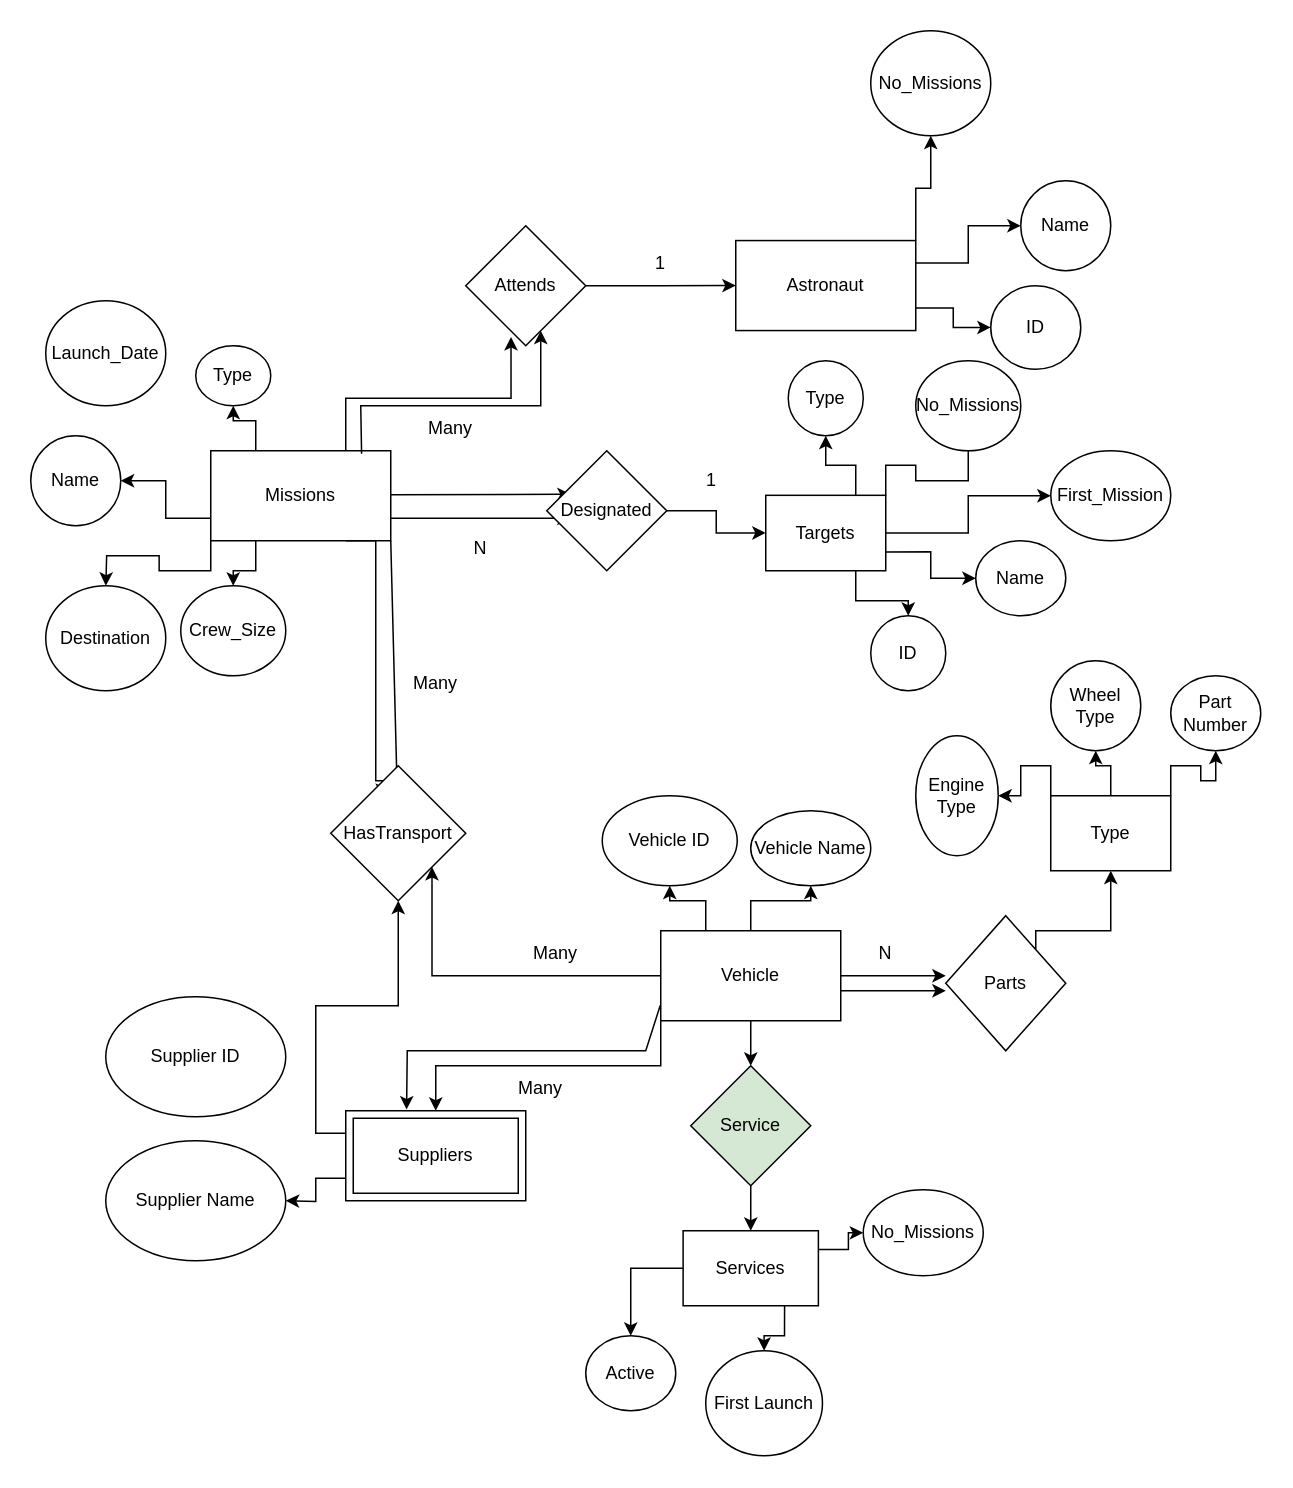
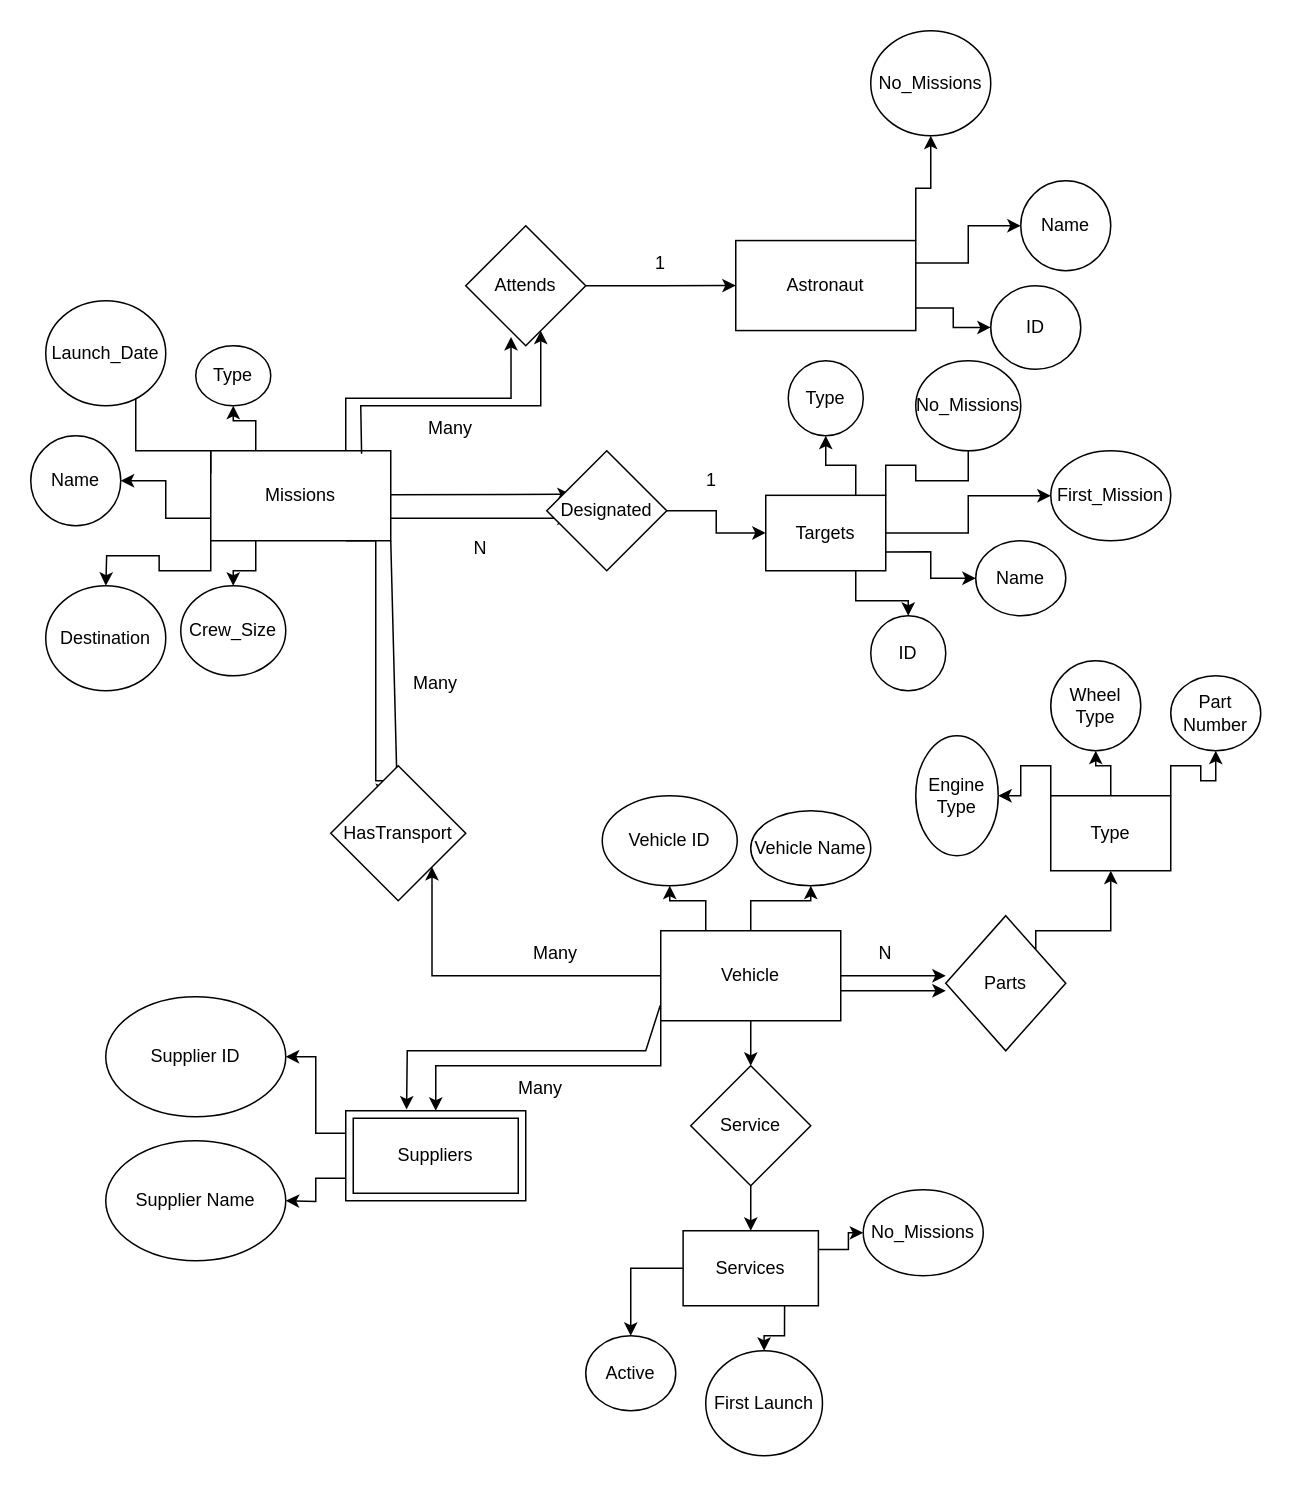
edge "Launch_Date" -- "Missions": added
edge "Suppliers" -> "HasTransport": now "Suppliers" -> "Supplier ID"
node "Service": fillcolor #d5e8d4 -> #ffffff
